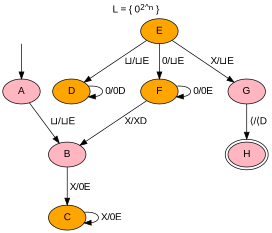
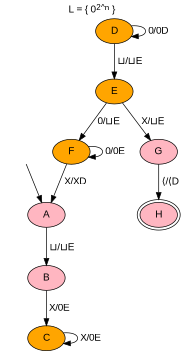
edge "E" -> "D": reversed
edge "F" -> "B": now "F" -> "A"
